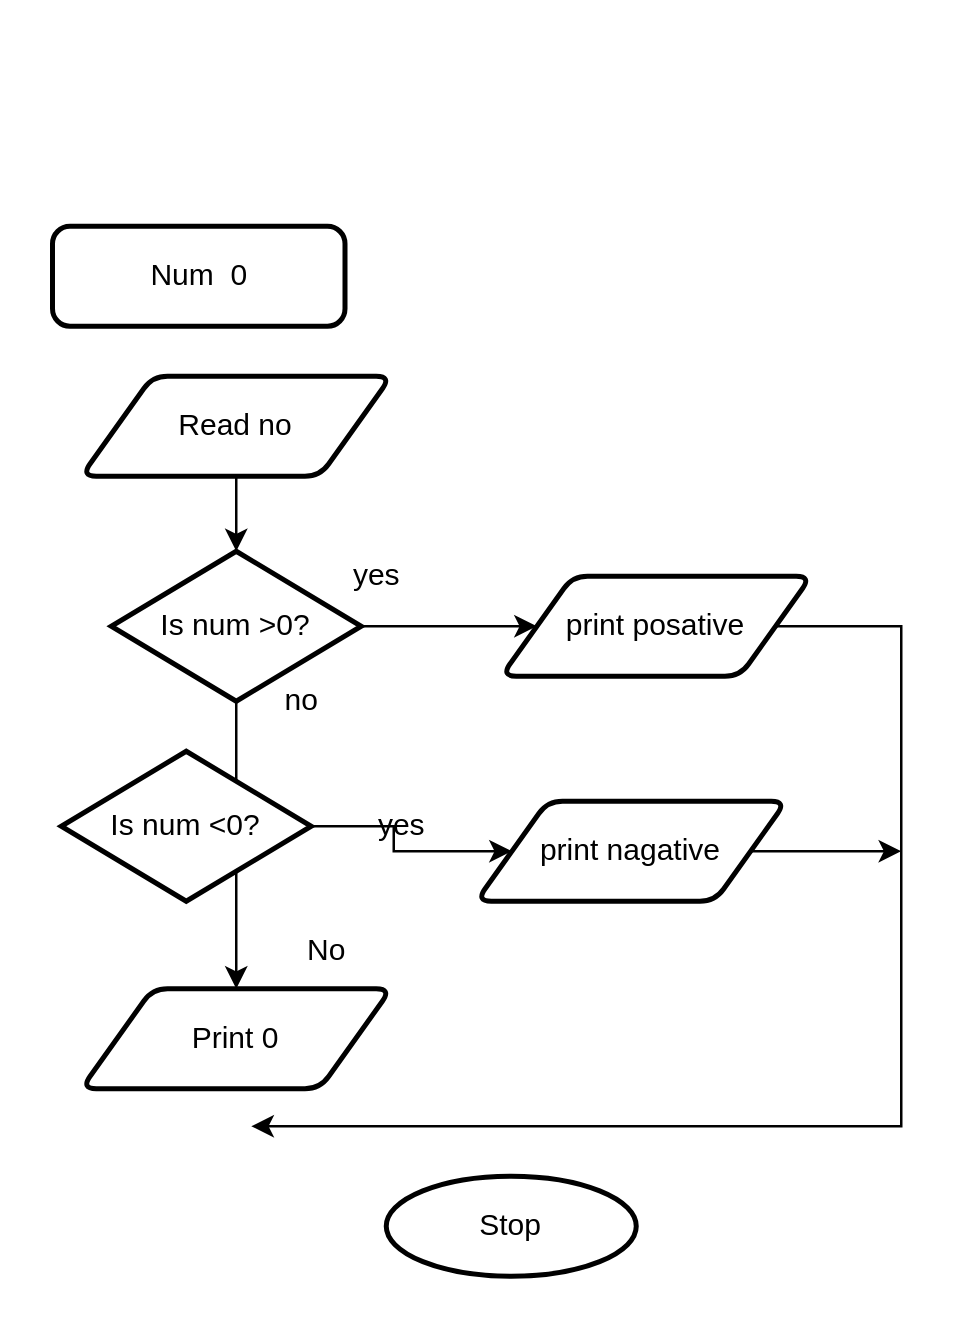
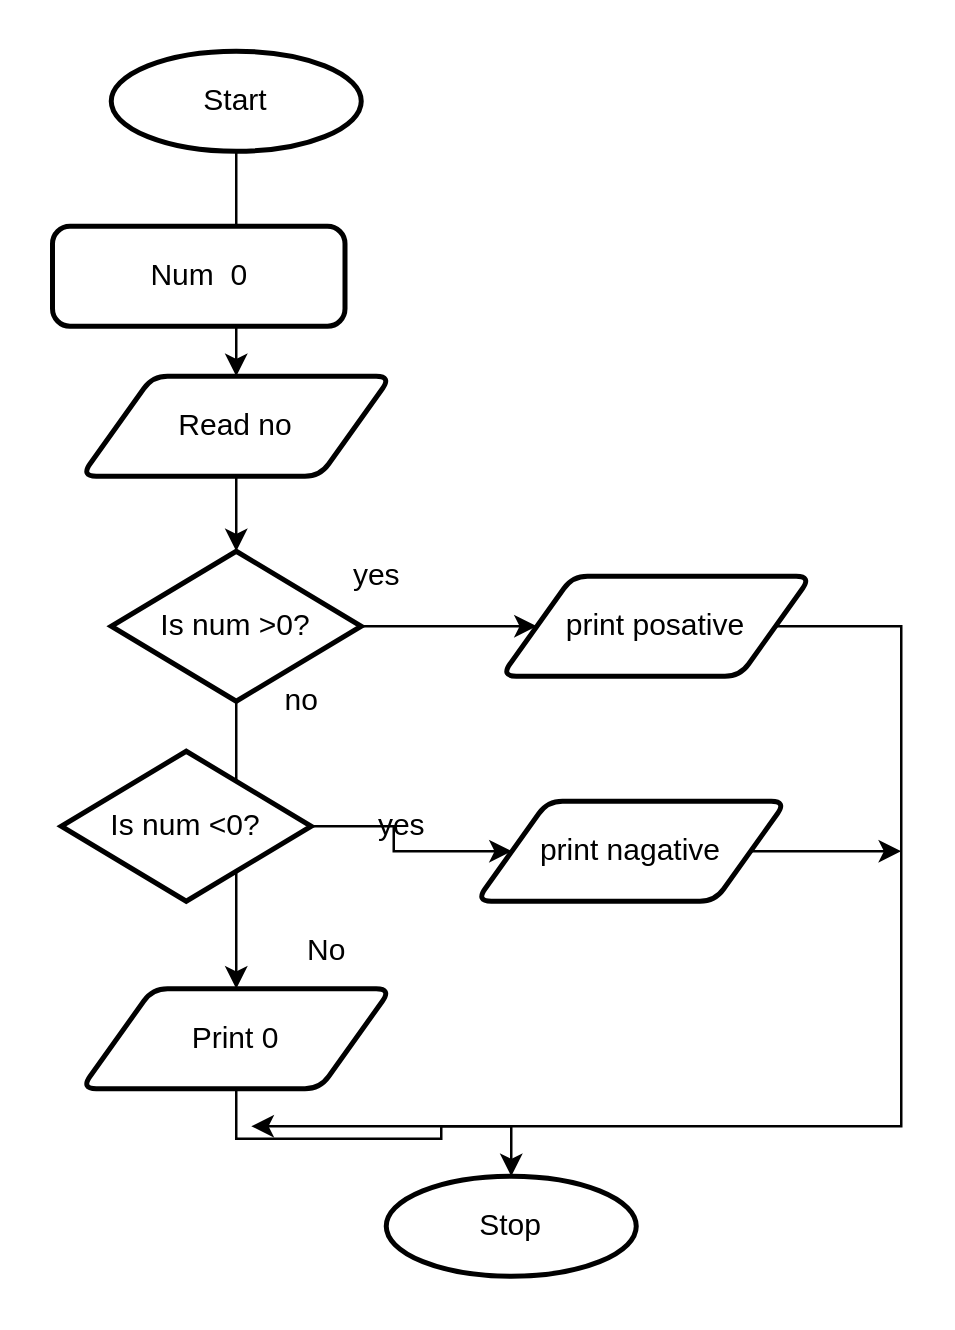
node "Start": added
edge "Start" -> "Read no": added
edge "Print 0" -> "Stop": added
